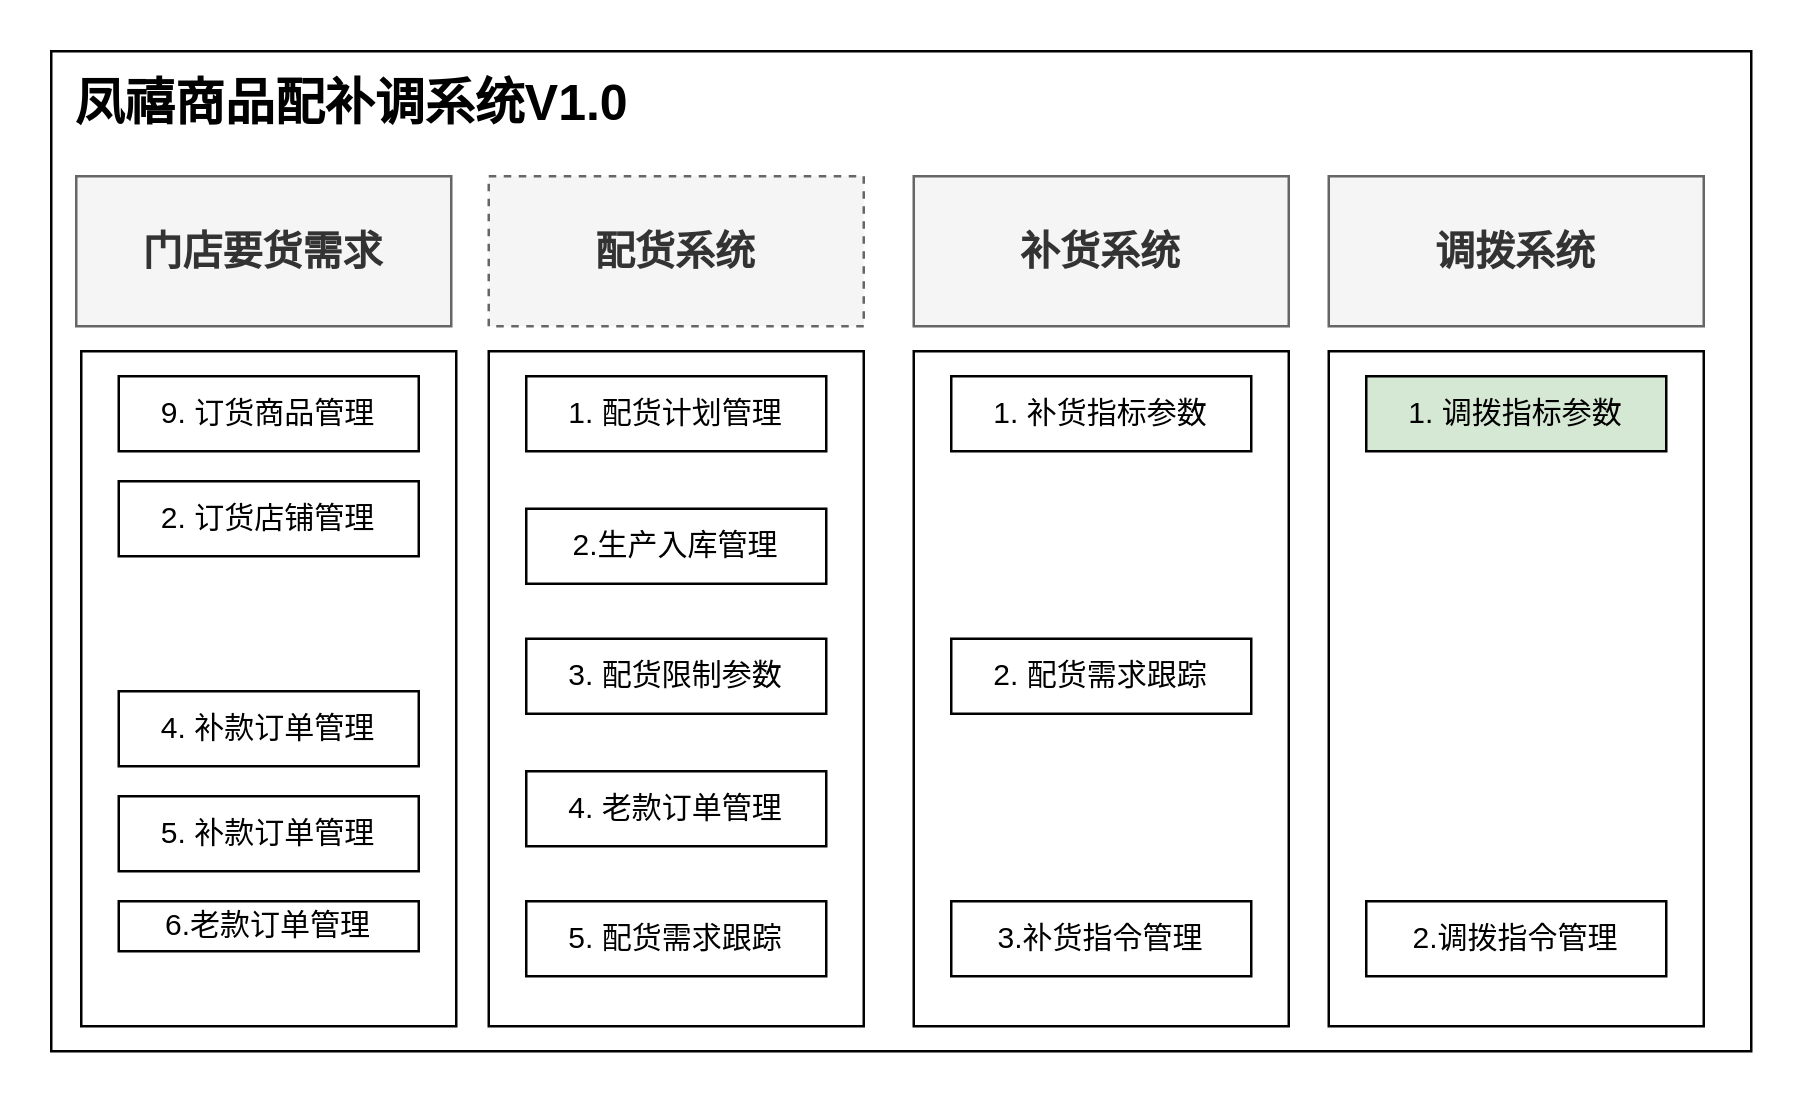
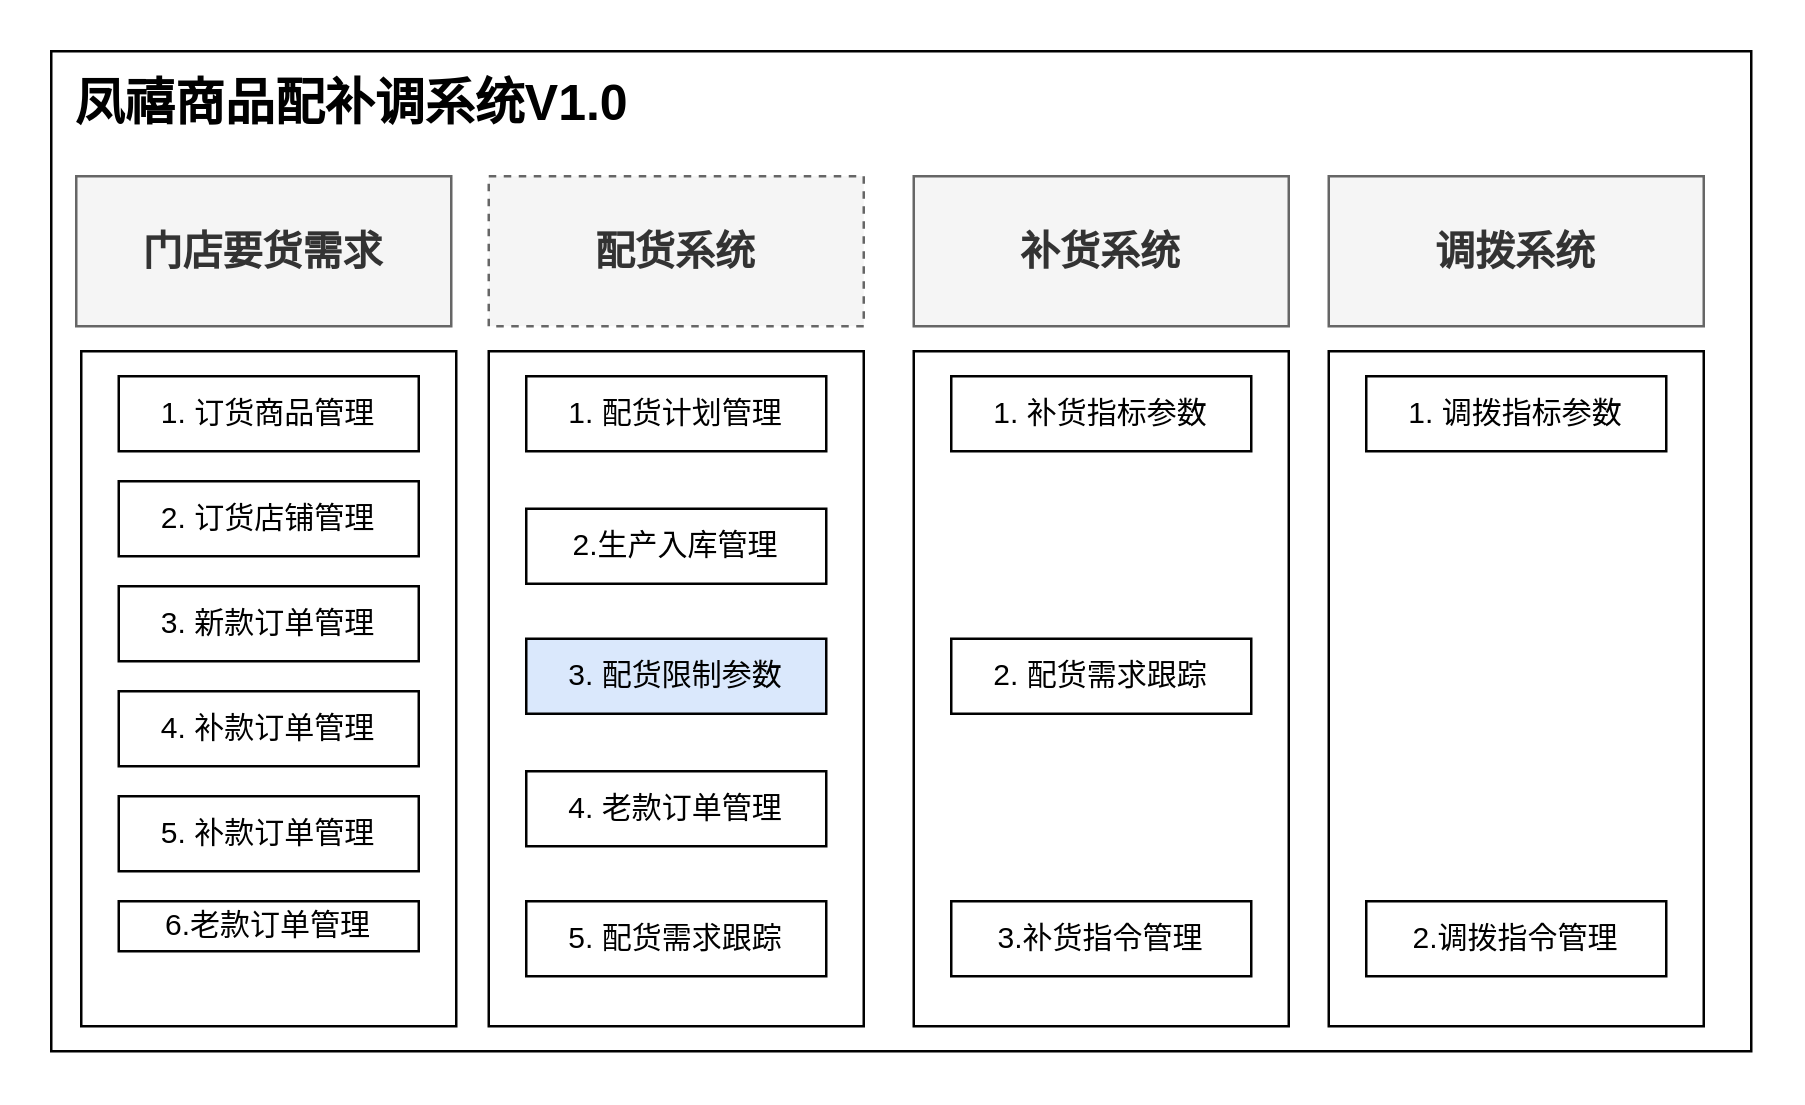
node "9. 订货商品管理": label "9. 订货商品管理" -> "1. 订货商品管理"
node "1. 调拨指标参数": fillcolor #d5e8d4 -> #ffffff
node "3. 新款订单管理": added
node "3. 配货限制参数": fillcolor #ffffff -> #dae8fc
